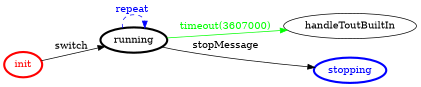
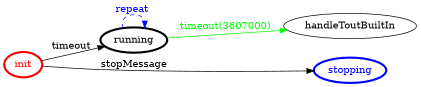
edge "init" -> "running": label "switch" -> "timeout"
edge "running" -> "stopping": now "init" -> "stopping"
